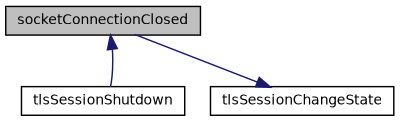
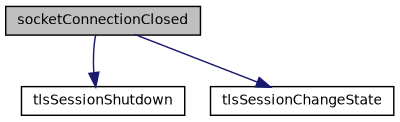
edge "tlsSessionShutdown" -> "socketConnectionClosed": reversed
